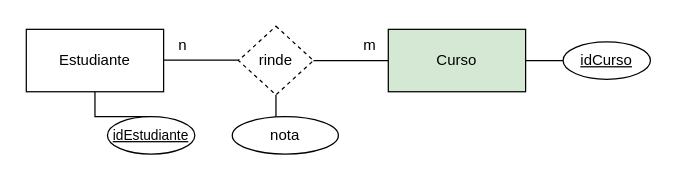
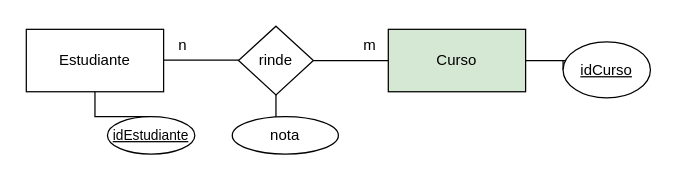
node "rinde": style dashed -> solid
node "idCurso": size 88x38 -> 88x56
